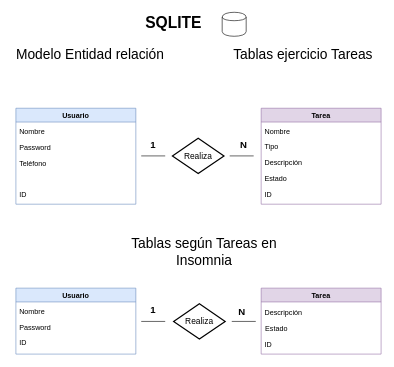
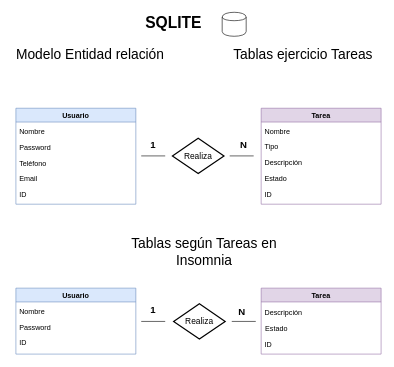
node "Email": added
